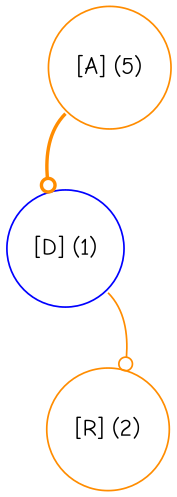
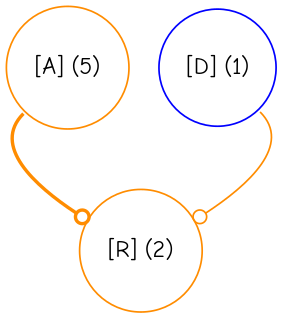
edge "[A] (5)" -> "[D] (1)": now "[A] (5)" -> "[R] (2)"
